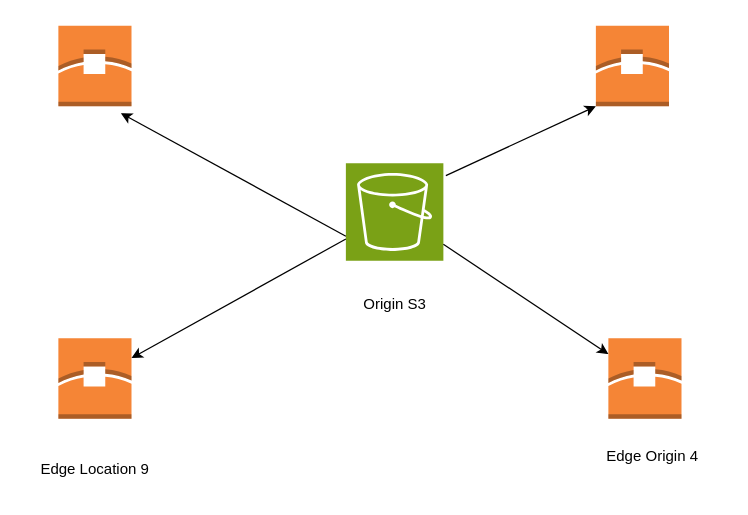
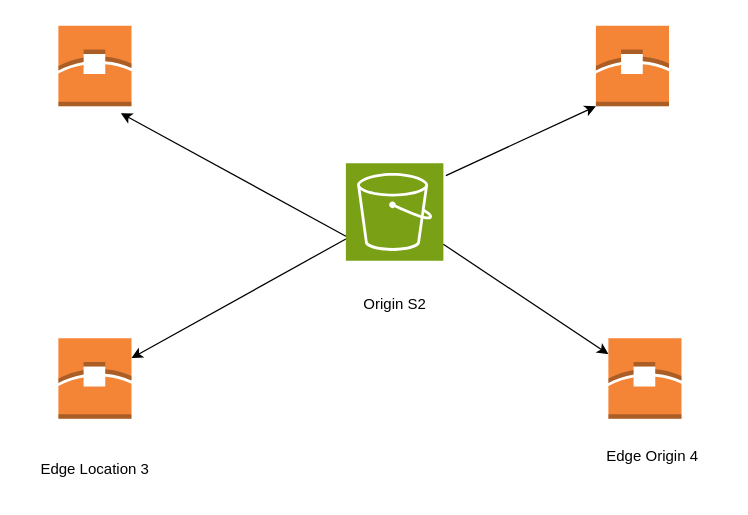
node "Origin S3": label "Origin S3" -> "Origin S2"
node "Edge Location 9": label "Edge Location 9" -> "Edge Location 3"
